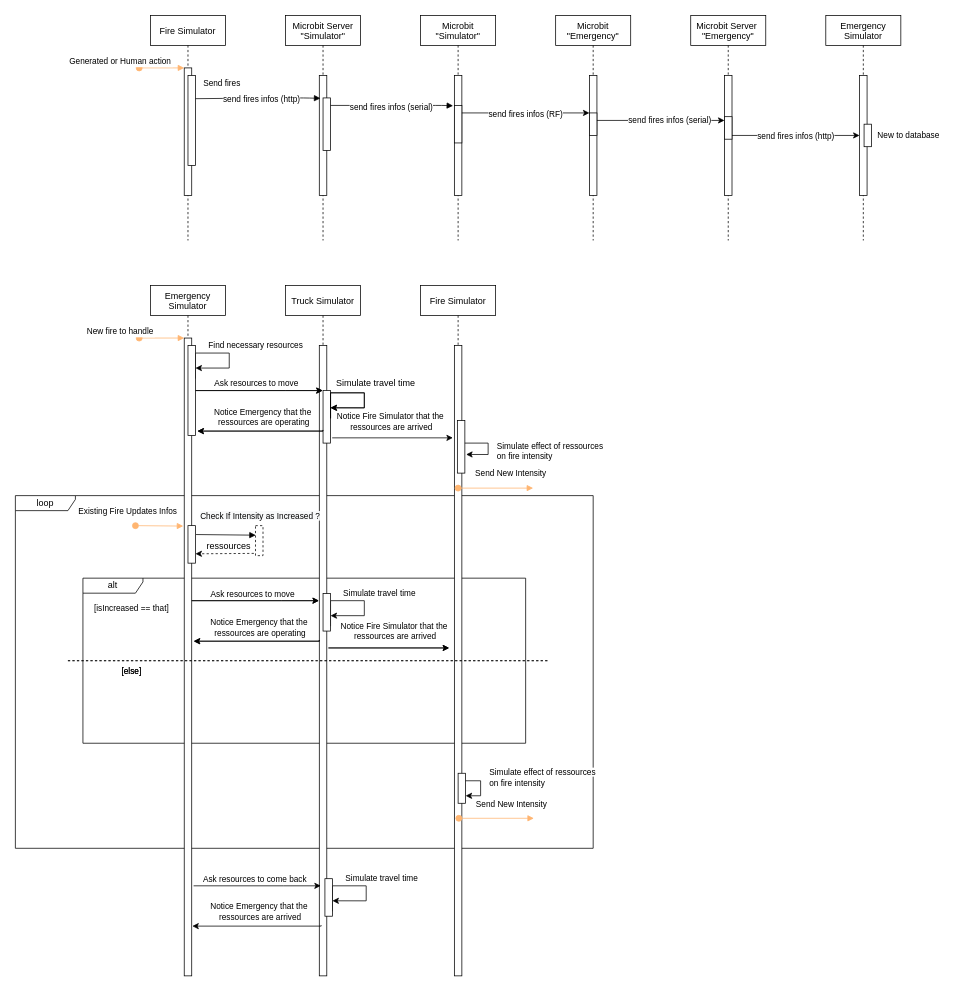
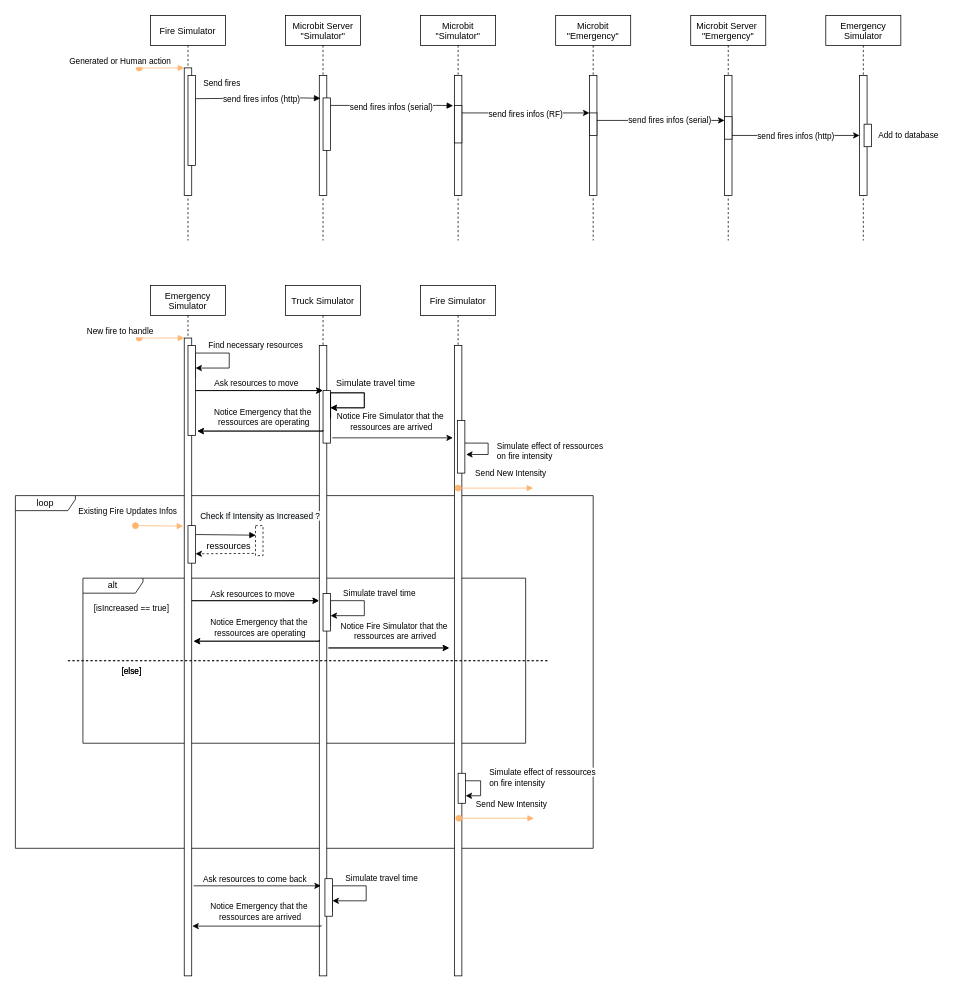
node "New to database": label "New to database" -> "Add to database"
node "[isIncreased == that]": label "[isIncreased == that]" -> "[isIncreased == true]"
